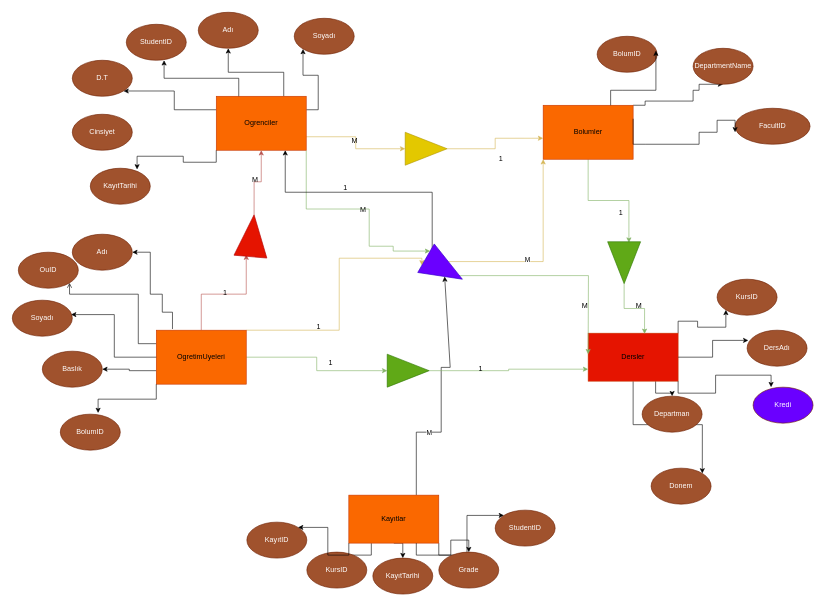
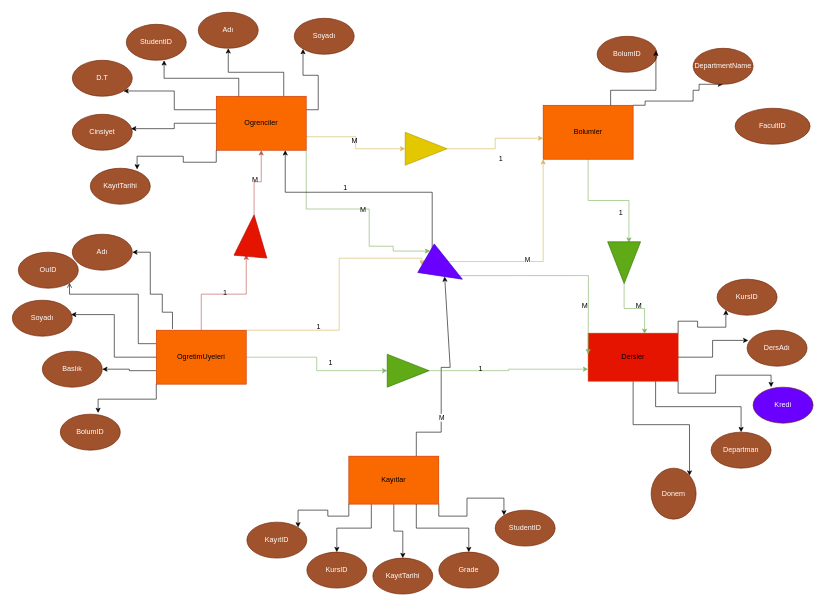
edge "Bolumler" -> "FacultID": removed
edge "Ogrenciler" -> "Cinsiyet": added
node "Departman": moved (672, 414) -> (741, 450)
node "Donem": size 60x36 -> 45x51
node "Kayıtlar": moved (394, 519) -> (394, 480)
